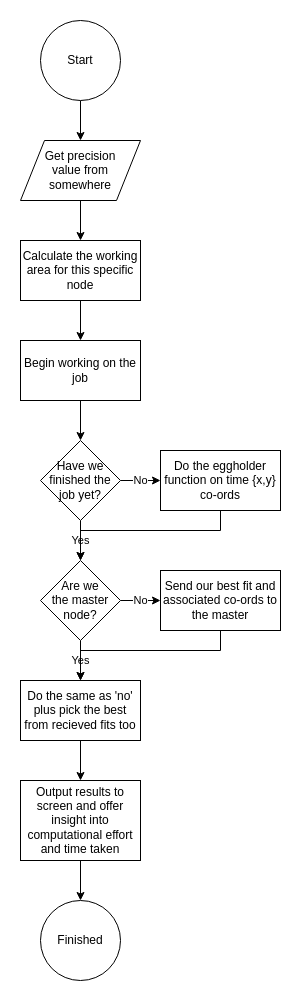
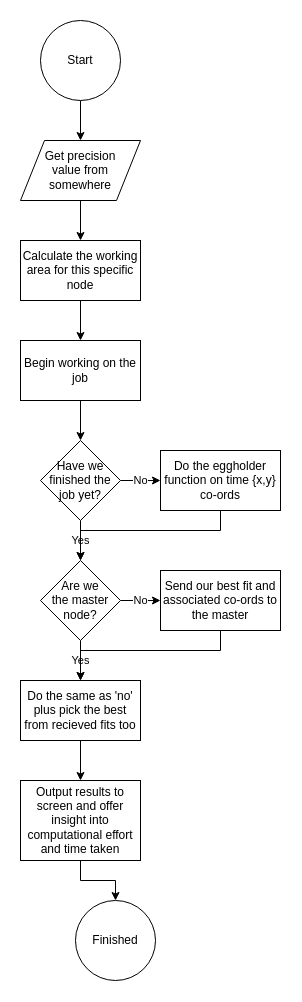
node "Finished": moved (81, 941) -> (116, 941)
